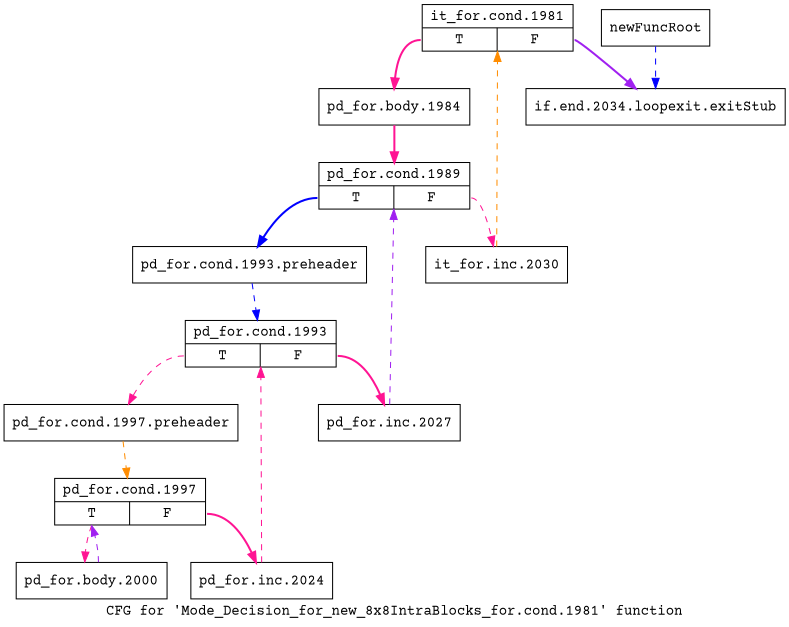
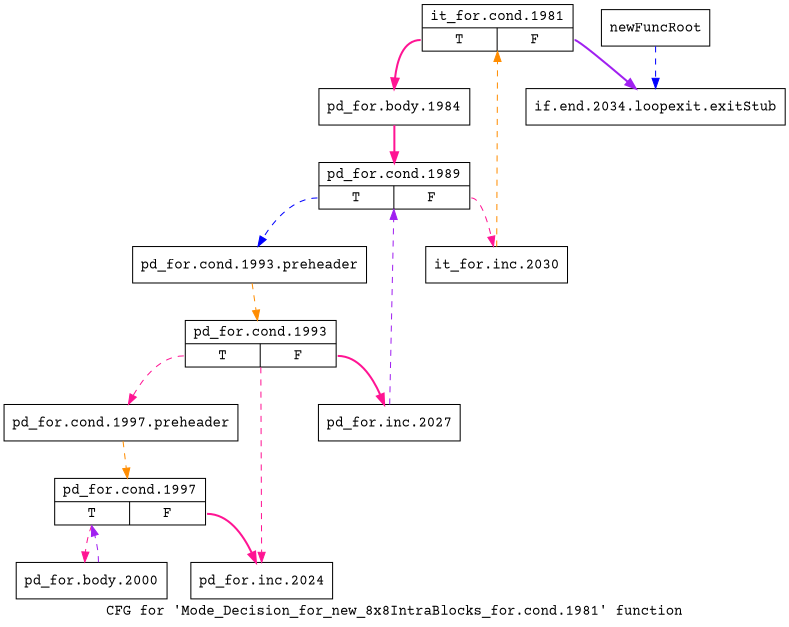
edge "pd_for.cond.1989" -> "pd_for.cond.1993.preheader": style bold -> dashed
edge "pd_for.cond.1993.preheader" -> "pd_for.cond.1993": color blue -> darkorange
edge "pd_for.inc.2024" -> "pd_for.cond.1993": reversed
